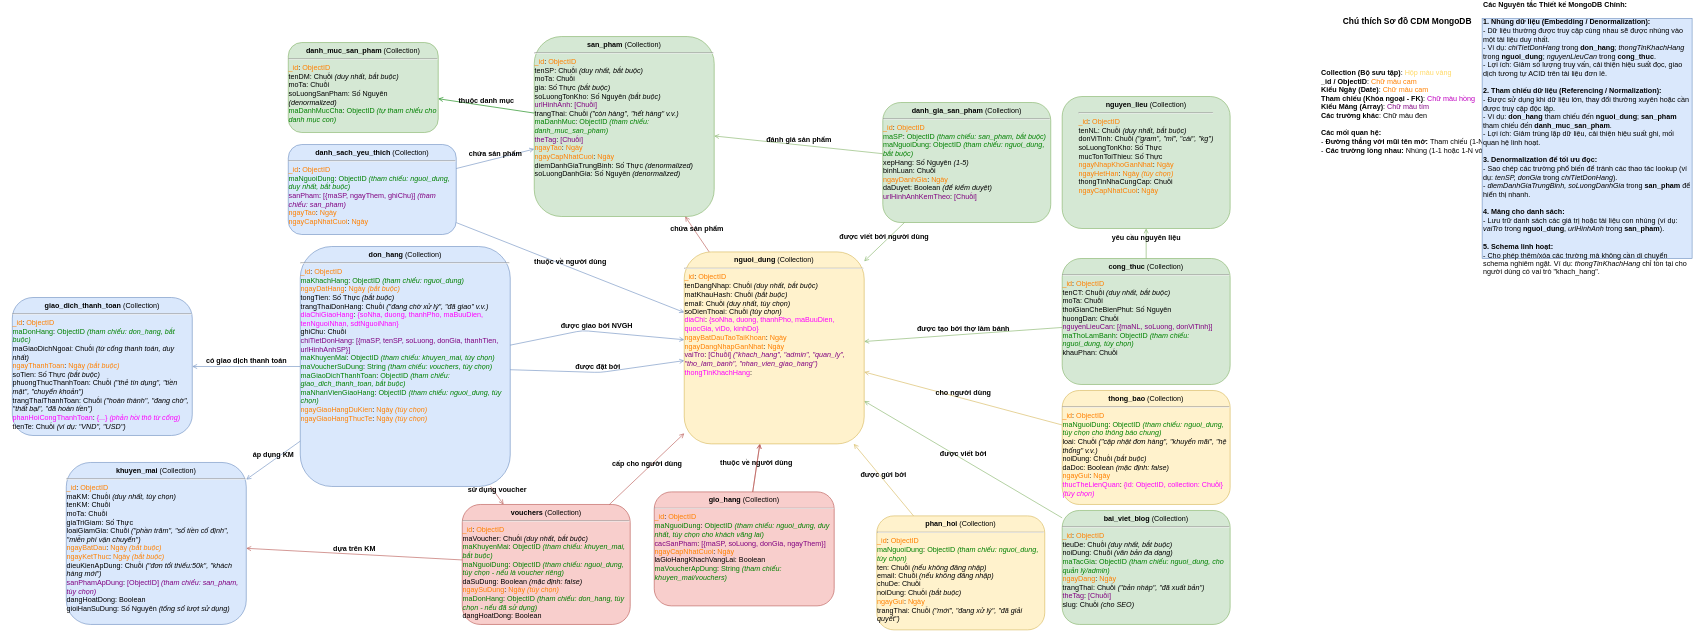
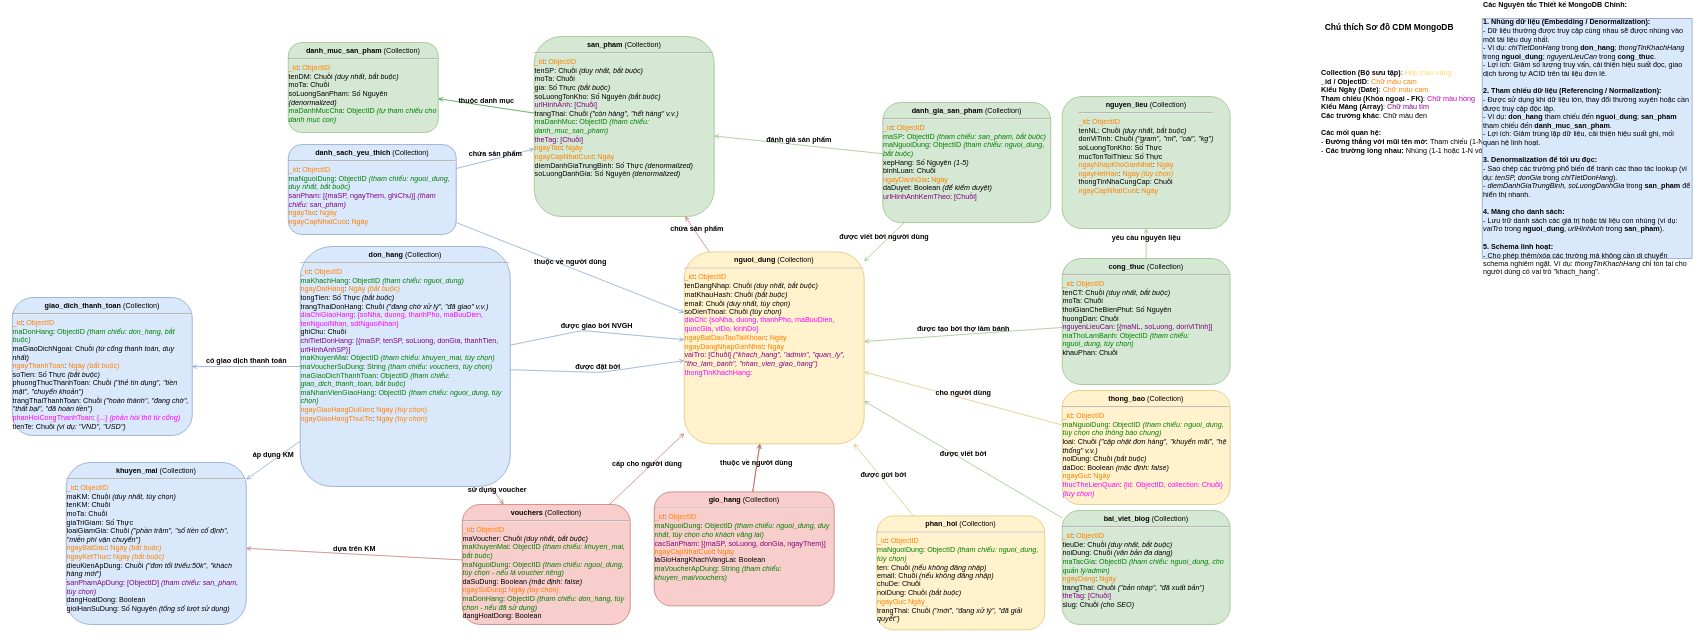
node "Chú thích Sơ đồ CDM MongoDB": moved (1407, 21) -> (1389, 27)
